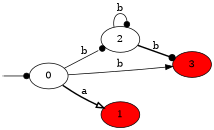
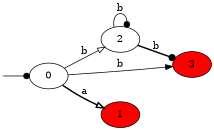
edge "0" -> "2": arrowhead dot -> onormal
